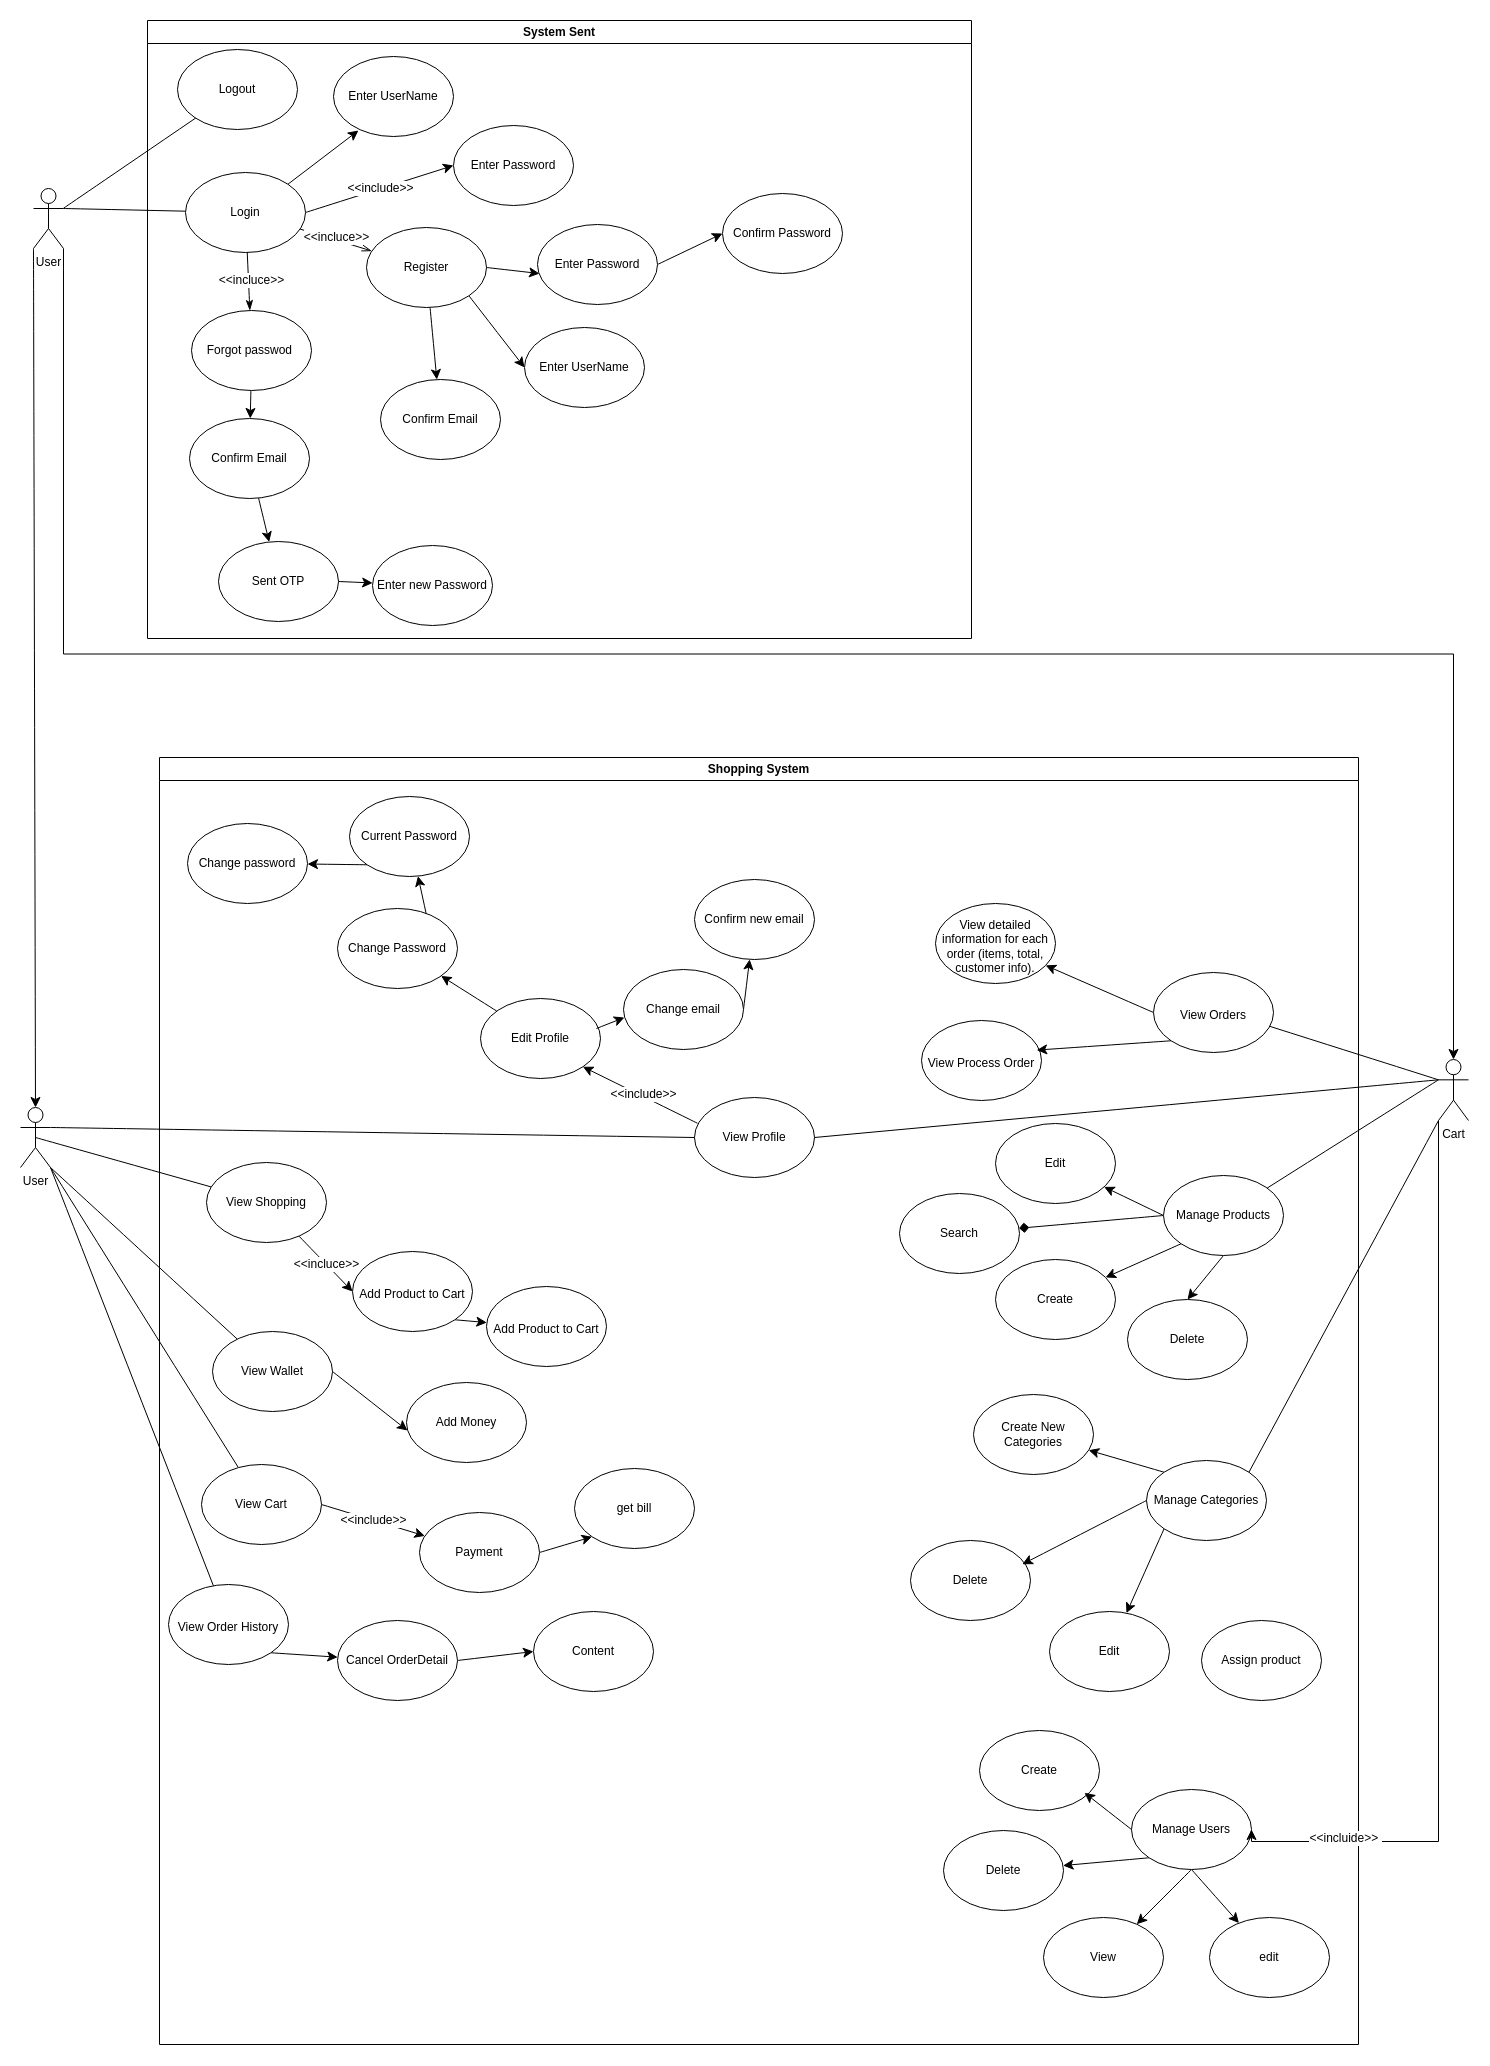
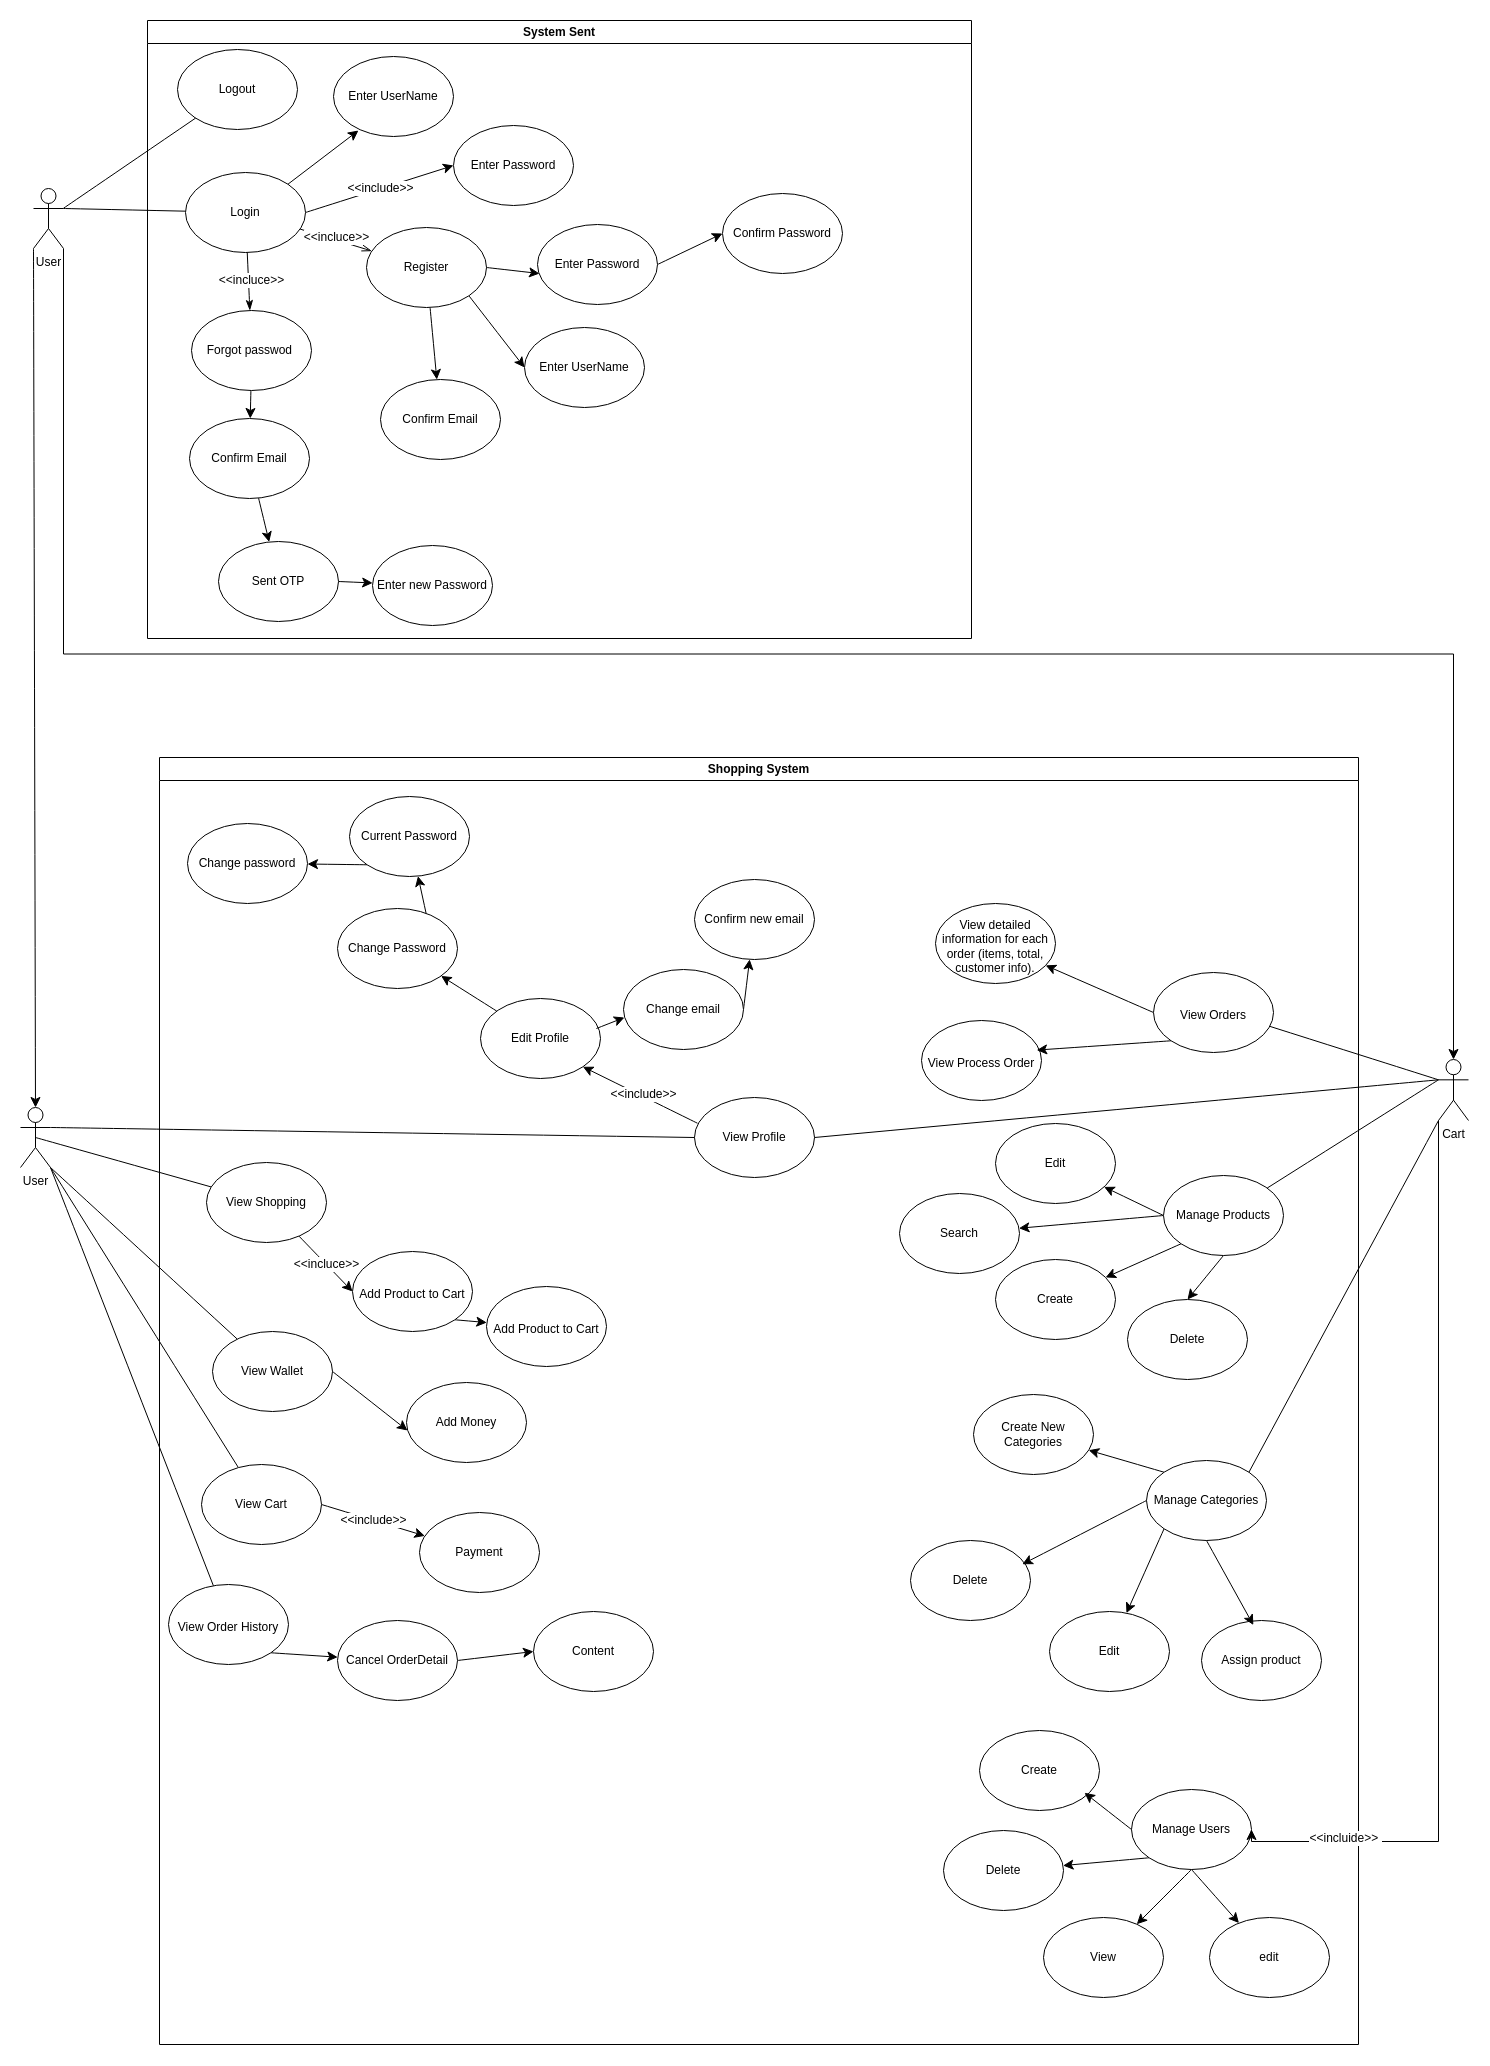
edge "Manage Products" -> "Search": arrowhead diamond -> classic
node "get bill": removed
edge "Payment" -> "get bill": removed
edge "Manage Categories" -> "Assign product": added
